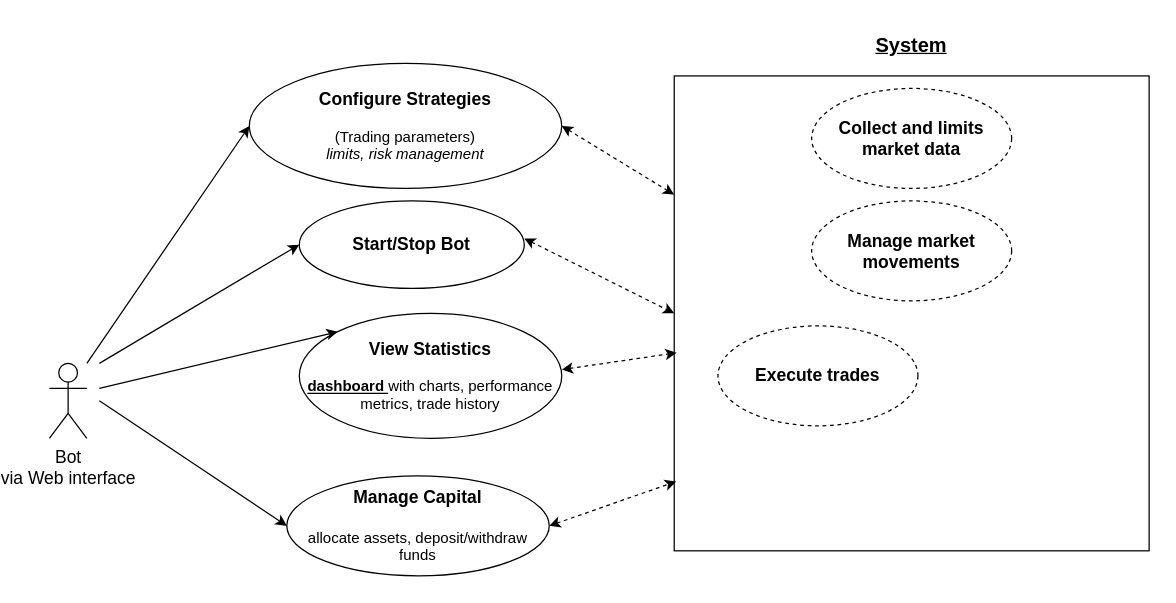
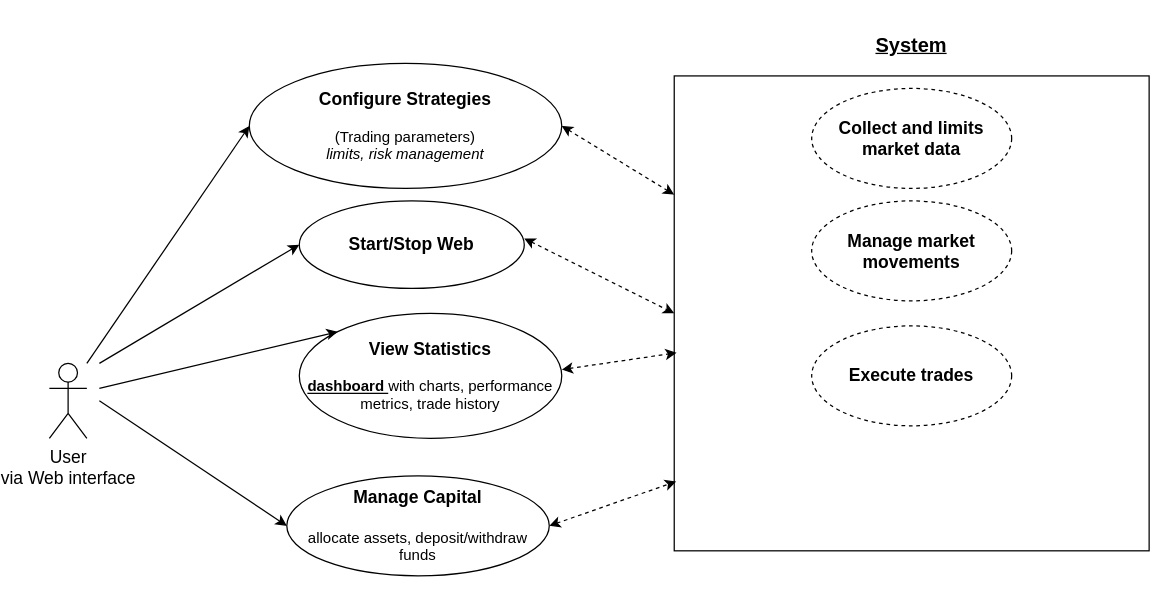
node "Start/Stop Bot": label "Start/Stop Bot" -> "Start/Stop Web"
node "Execute trades": moved (818, 376) -> (912, 376)
node "Bot via Web interface": label "Bot via Web interface" -> "User via Web interface"
